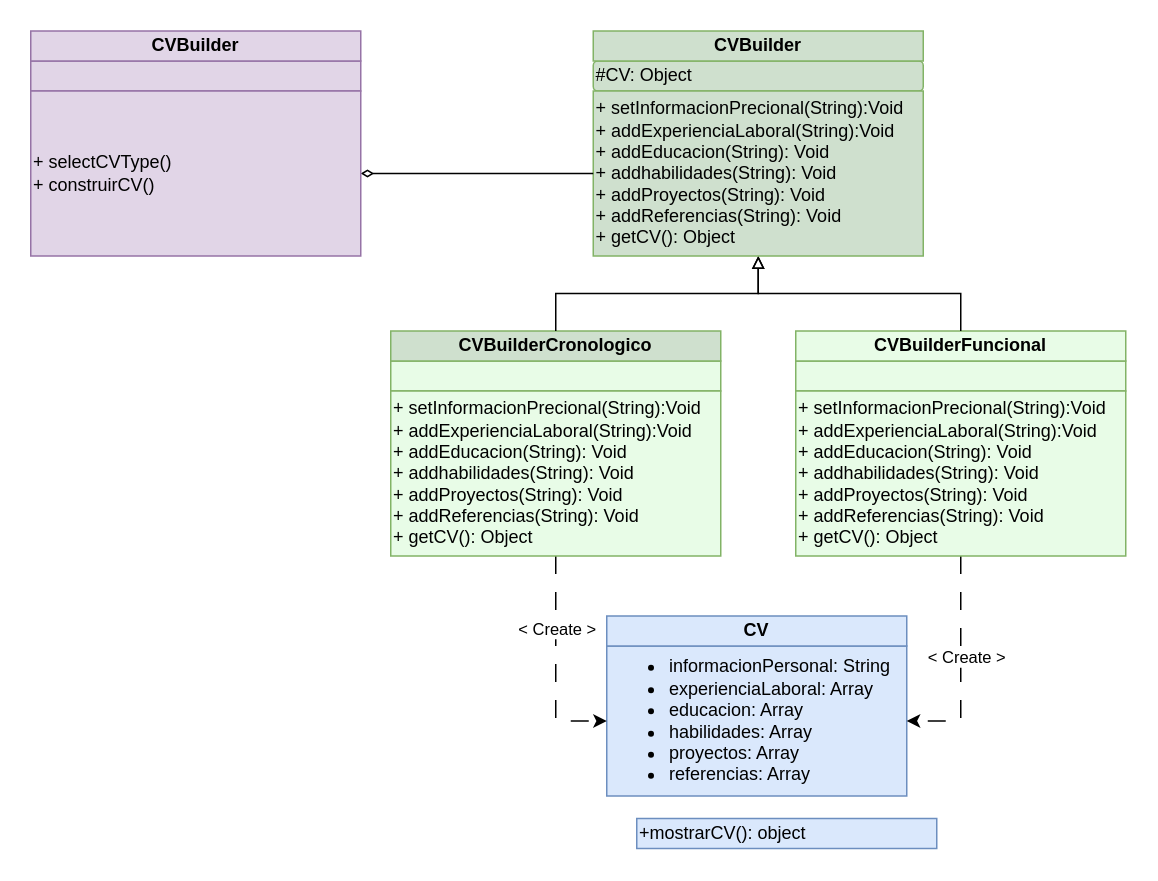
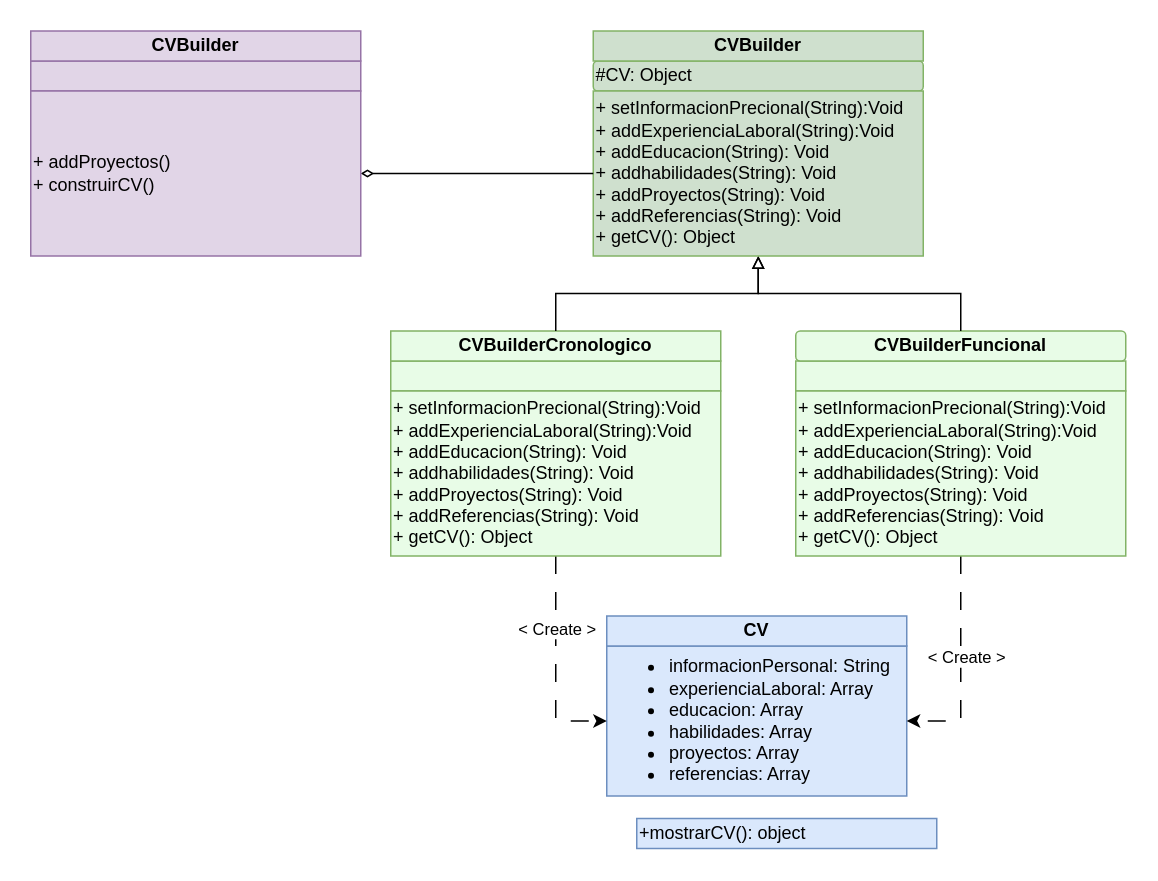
node "+ selectCVType() + construirCV()": label "+ selectCVType() + construirCV()" -> "+ addProyectos() + construirCV()"
node "CVBuilderCronologico": fillcolor #cfe0ce -> #e8fce7
node "CVBuilderFuncional": shape rectangle -> rounded rectangle
